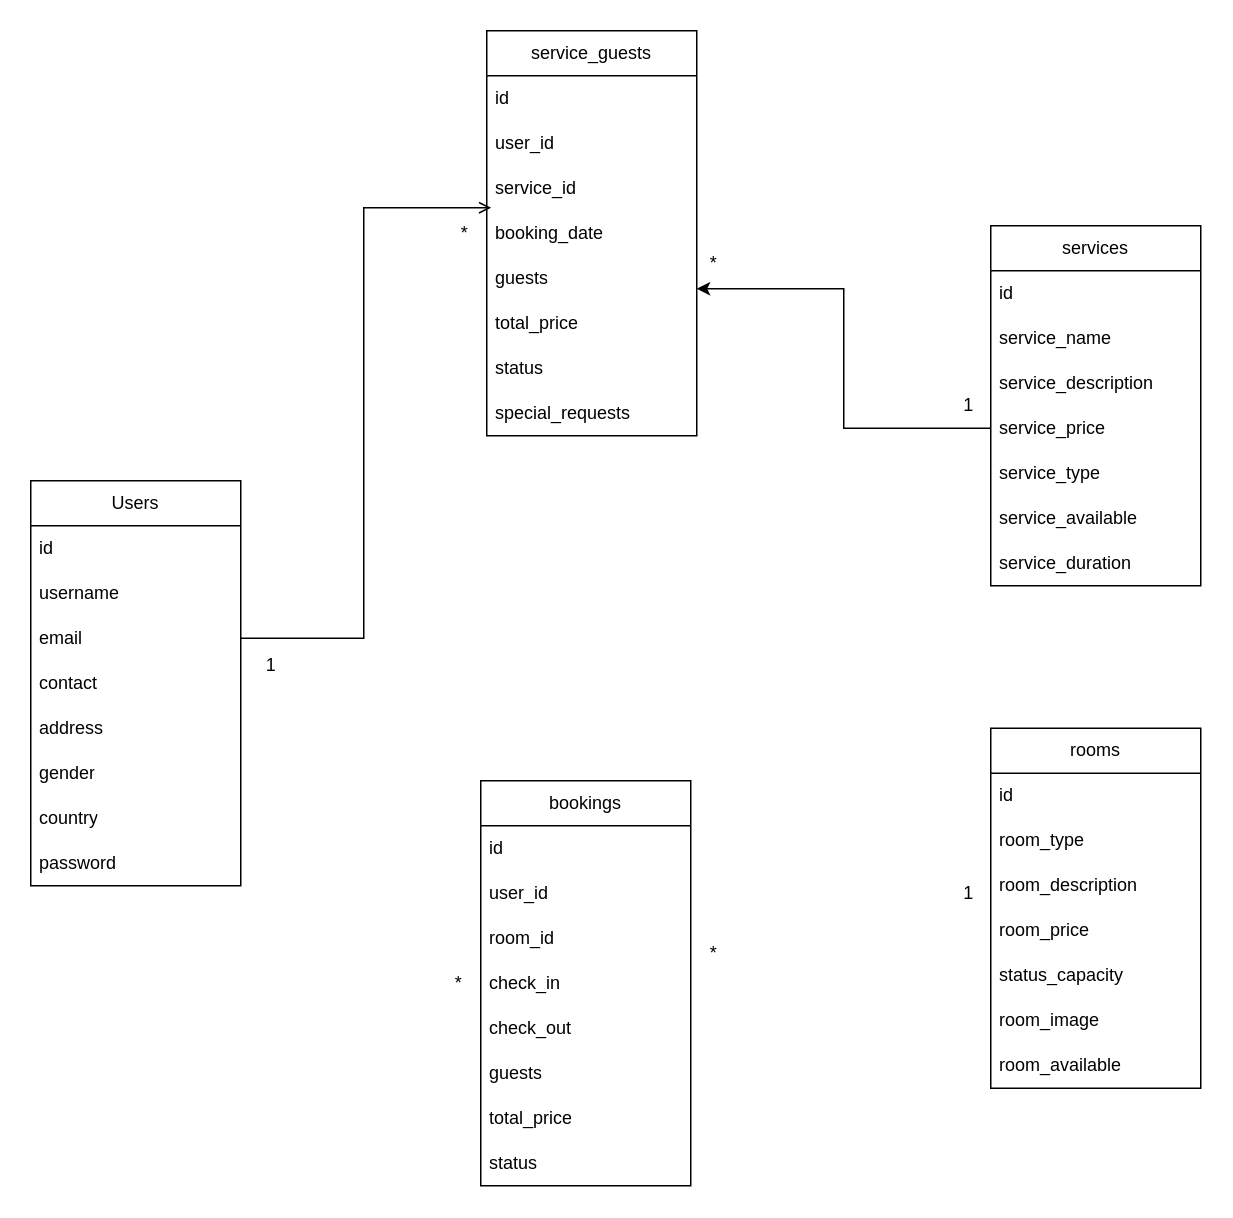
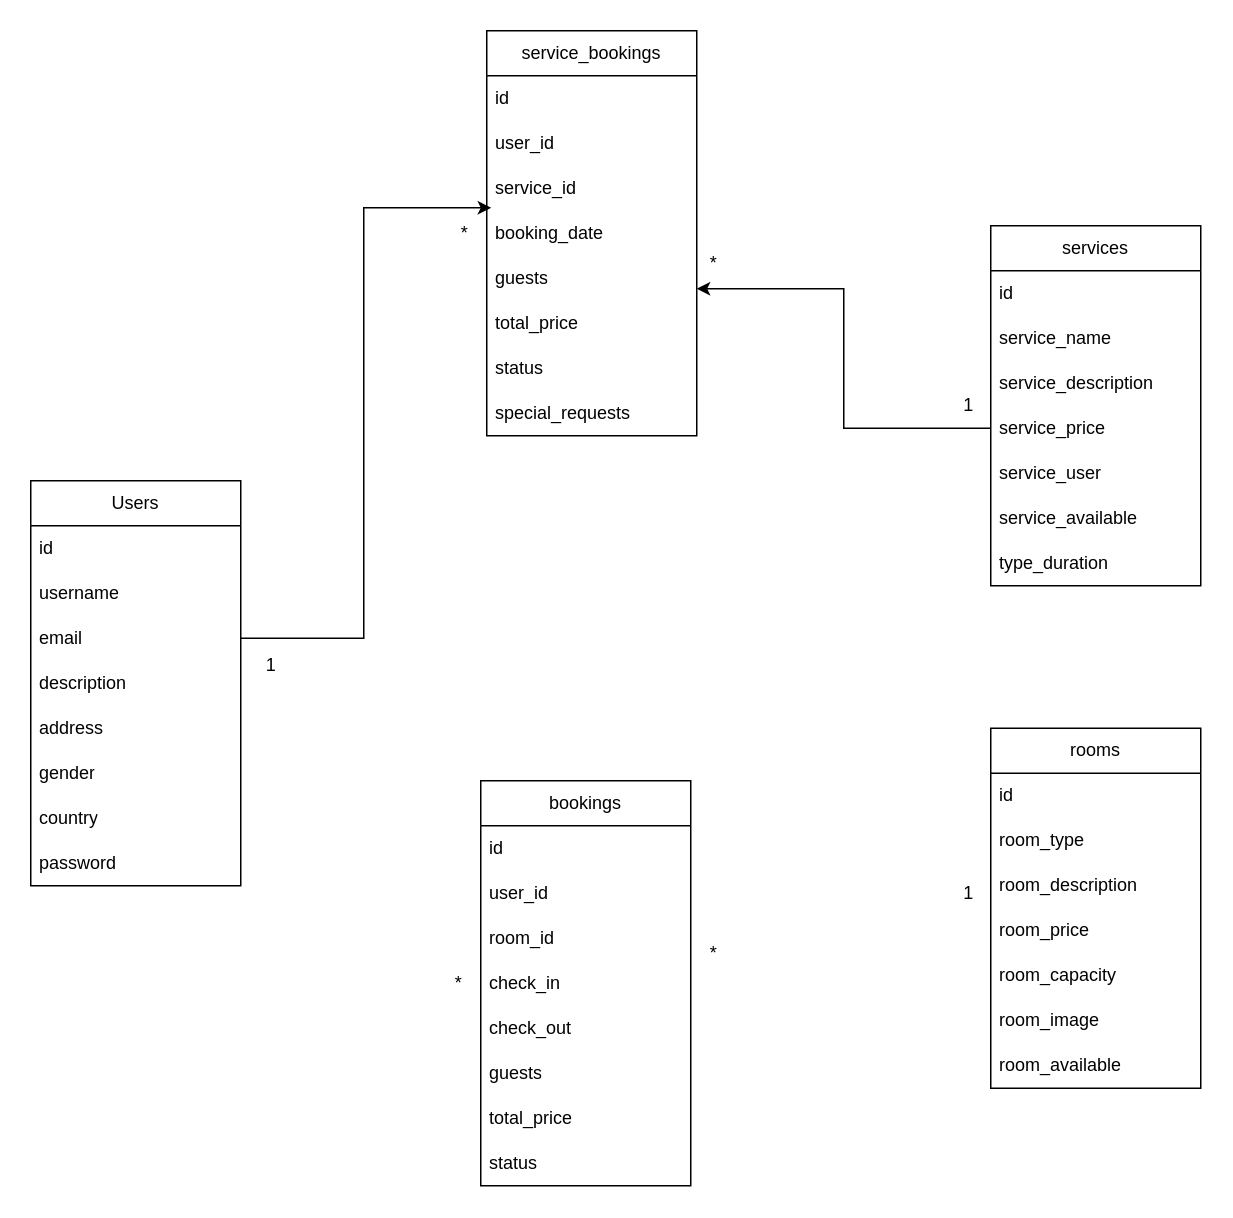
node "service_guests": label "service_guests" -> "service_bookings"
edge "email" -> "service_id": arrowhead open -> classic
node "service_type": label "service_type" -> "service_user"
node "service_duration": label "service_duration" -> "type_duration"
node "contact": label "contact" -> "description"
node "status_capacity": label "status_capacity" -> "room_capacity"
